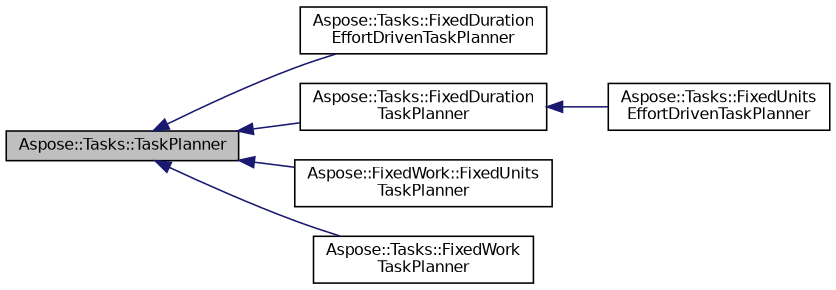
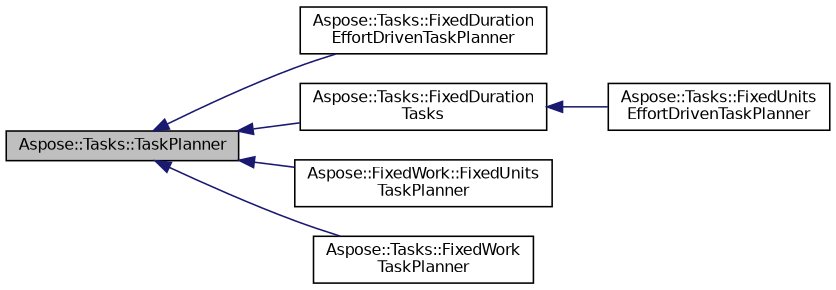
node "Aspose::Tasks::FixedDuration TaskPlanner": label "Aspose::Tasks::FixedDuration TaskPlanner" -> "Aspose::Tasks::FixedDuration Tasks"
